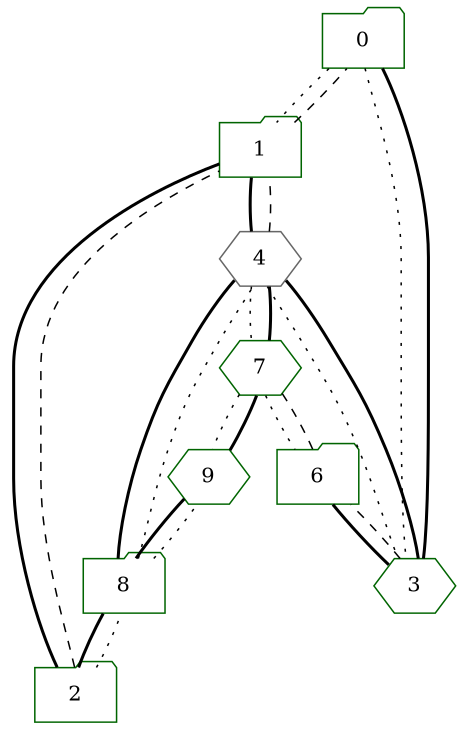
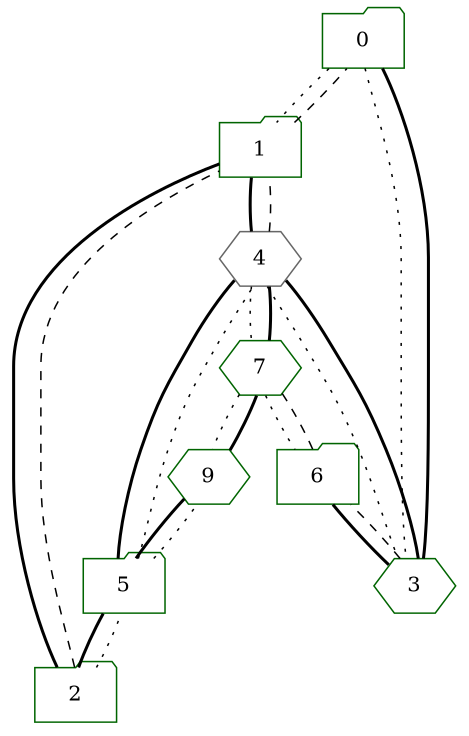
node "8": label "8" -> "5"
